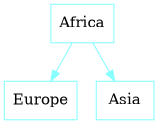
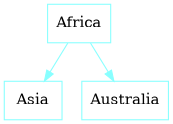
node "Europe": removed
node "Australia": added
